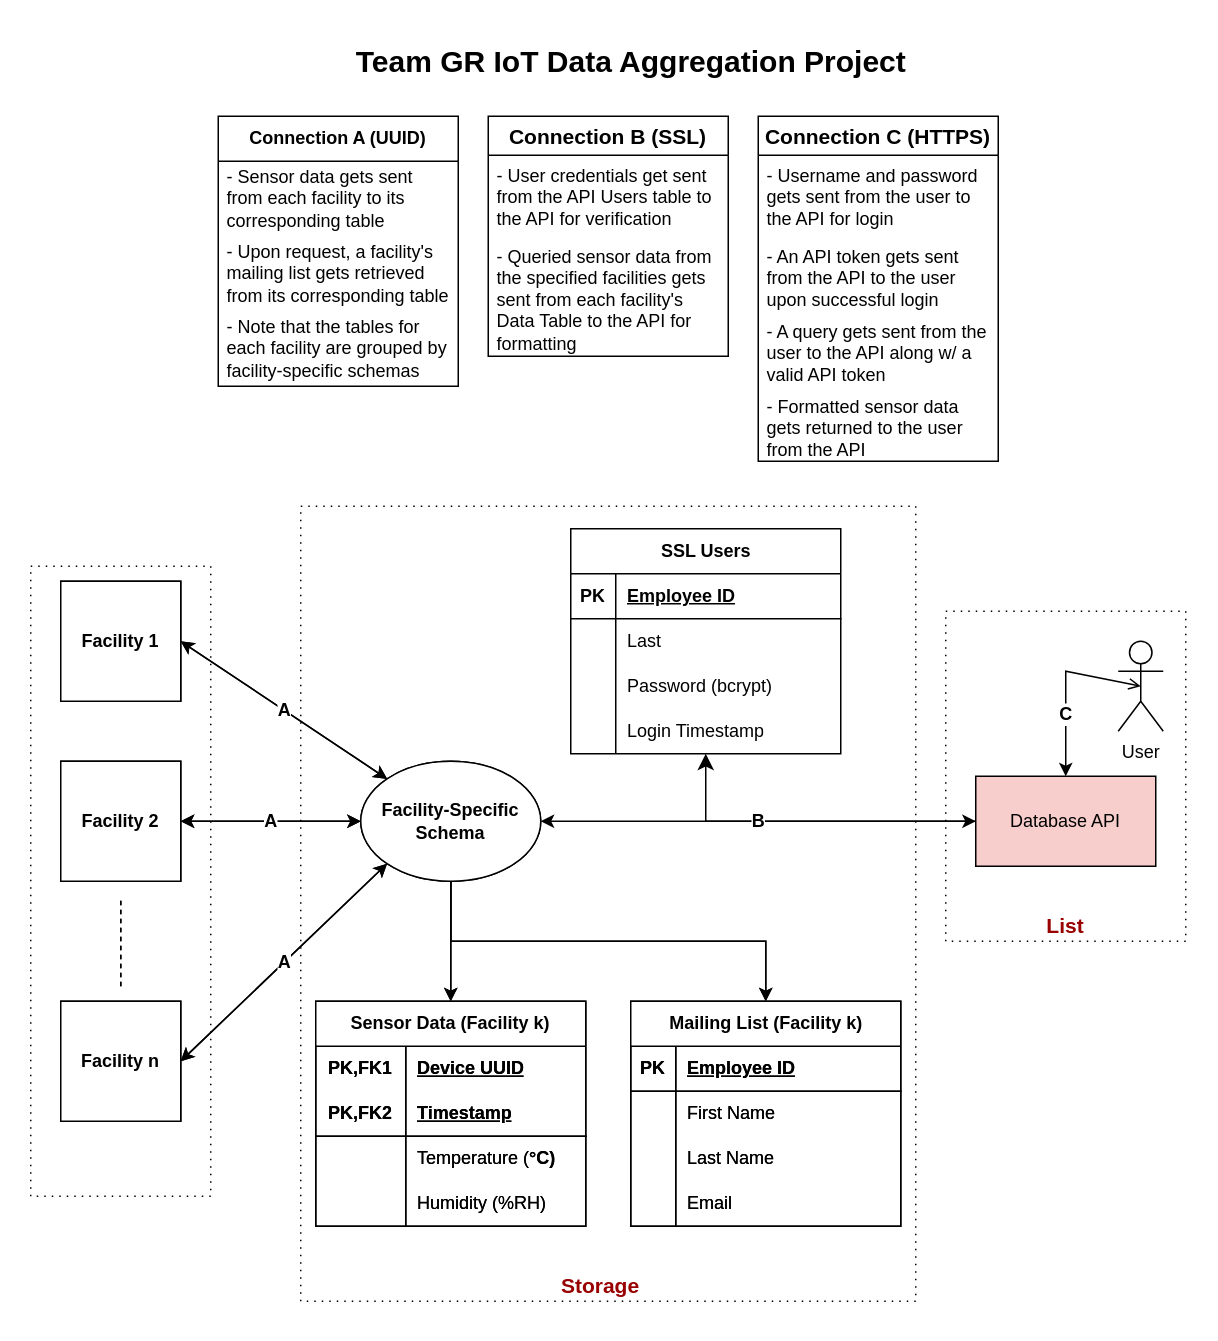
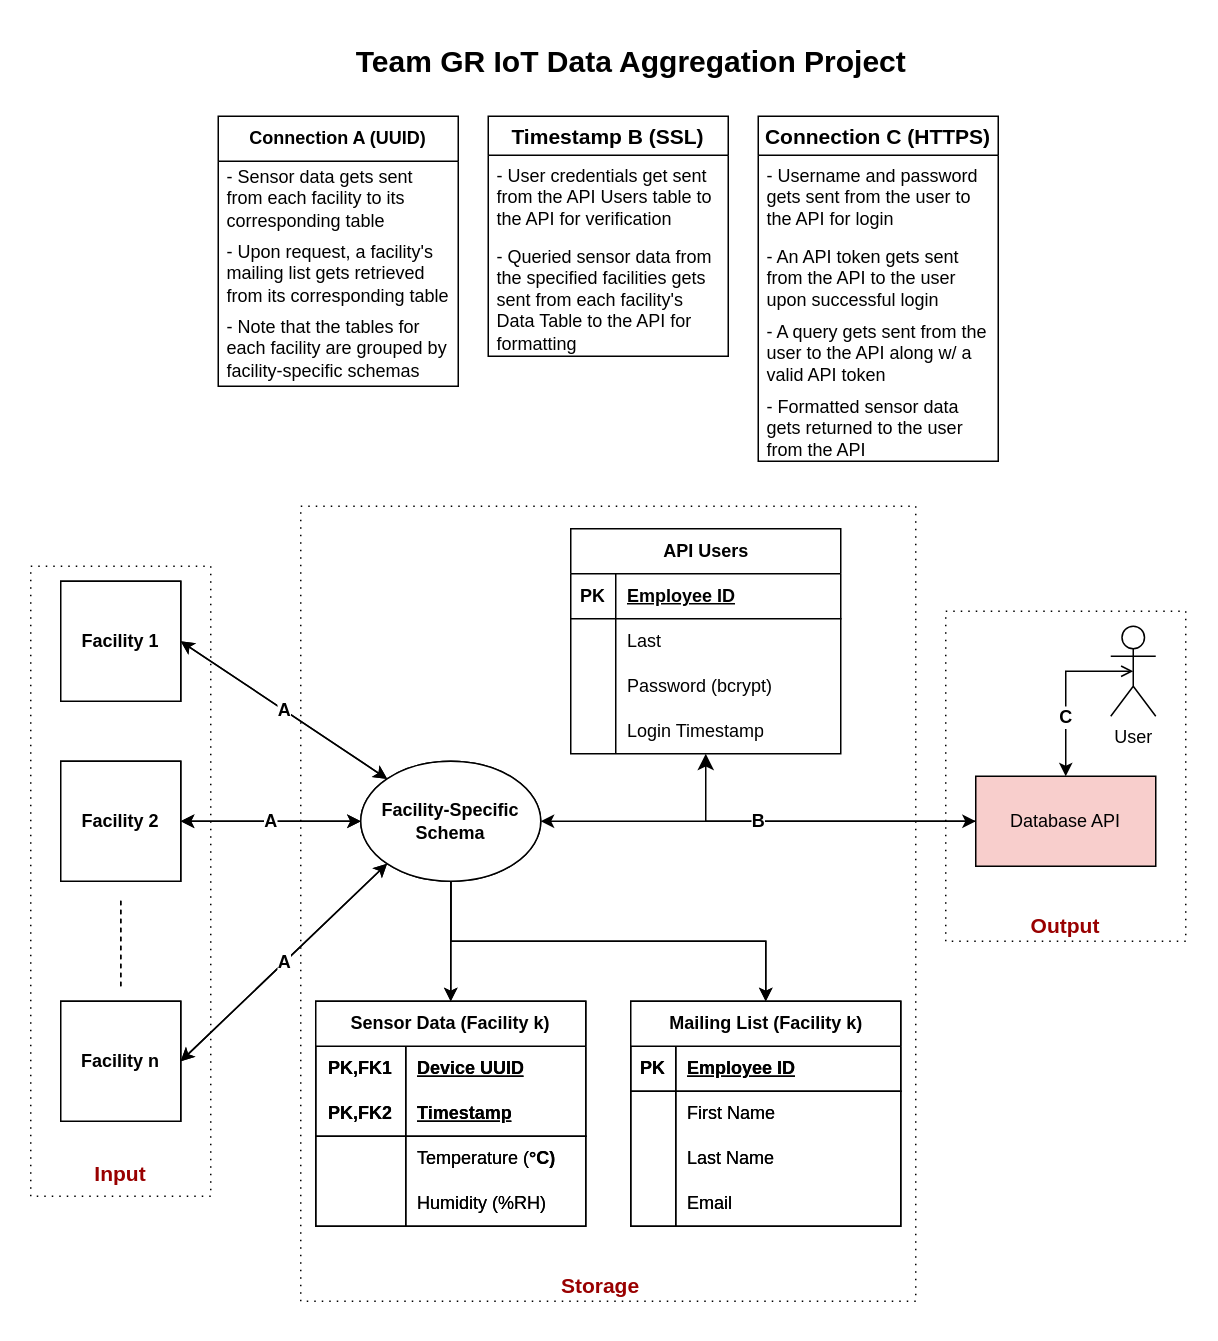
node "Connection B (SSL)": label "Connection B (SSL)" -> "Timestamp B (SSL)"
node "SSL Users": label "SSL Users" -> "API Users"
node "User": moved (1141, 686) -> (1133, 671)
node "List": label "List" -> "Output"
node "Input": added
